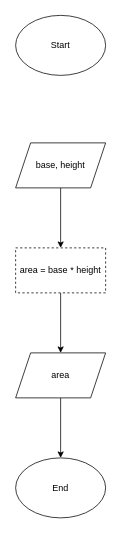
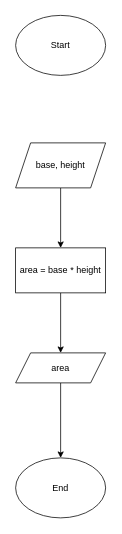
node "area = base * height": style dashed -> solid
node "area": size 90x45 -> 90x30
